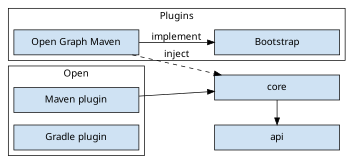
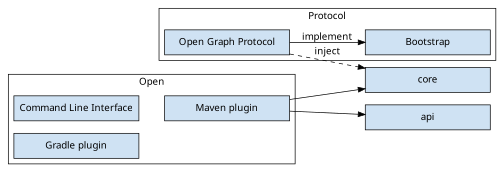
cluster "Plugins": label "Plugins" -> "Protocol"
node "Open Graph Maven": label "Open Graph Maven" -> "Open Graph Protocol"
node "Command Line Interface": added
edge "core" -> "api": now "Maven plugin" -> "api"
